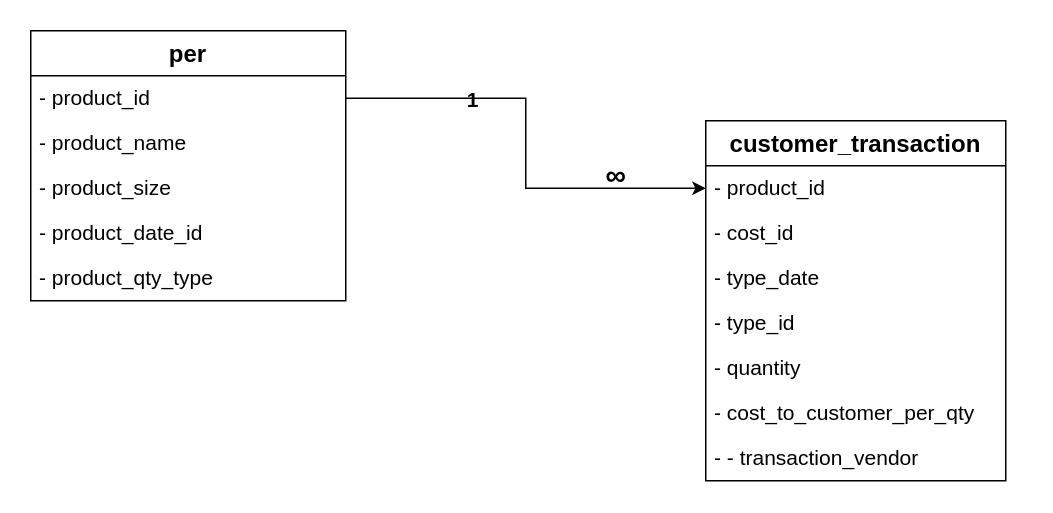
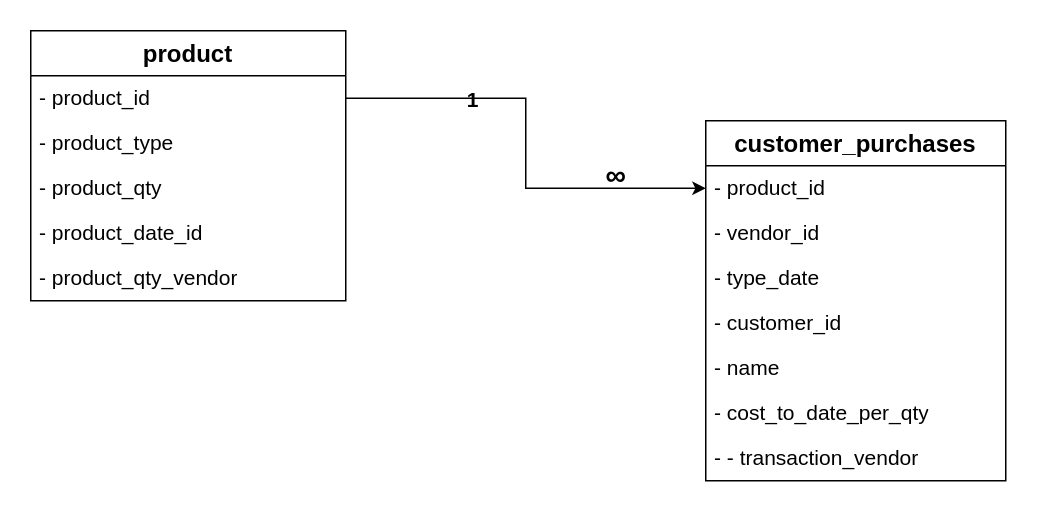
node "per": label "per" -> "product"
node "- product_name": label "- product_name" -> "- product_type"
node "customer_transaction": label "customer_transaction" -> "customer_purchases"
node "- product_size": label "- product_size" -> "- product_qty"
node "- cost_id": label "- cost_id" -> "- vendor_id"
node "- product_qty_type": label "- product_qty_type" -> "- product_qty_vendor"
node "- type_id": label "- type_id" -> "- customer_id"
node "- quantity": label "- quantity" -> "- name"
node "- cost_to_customer_per_qty": label "- cost_to_customer_per_qty" -> "- cost_to_date_per_qty"
